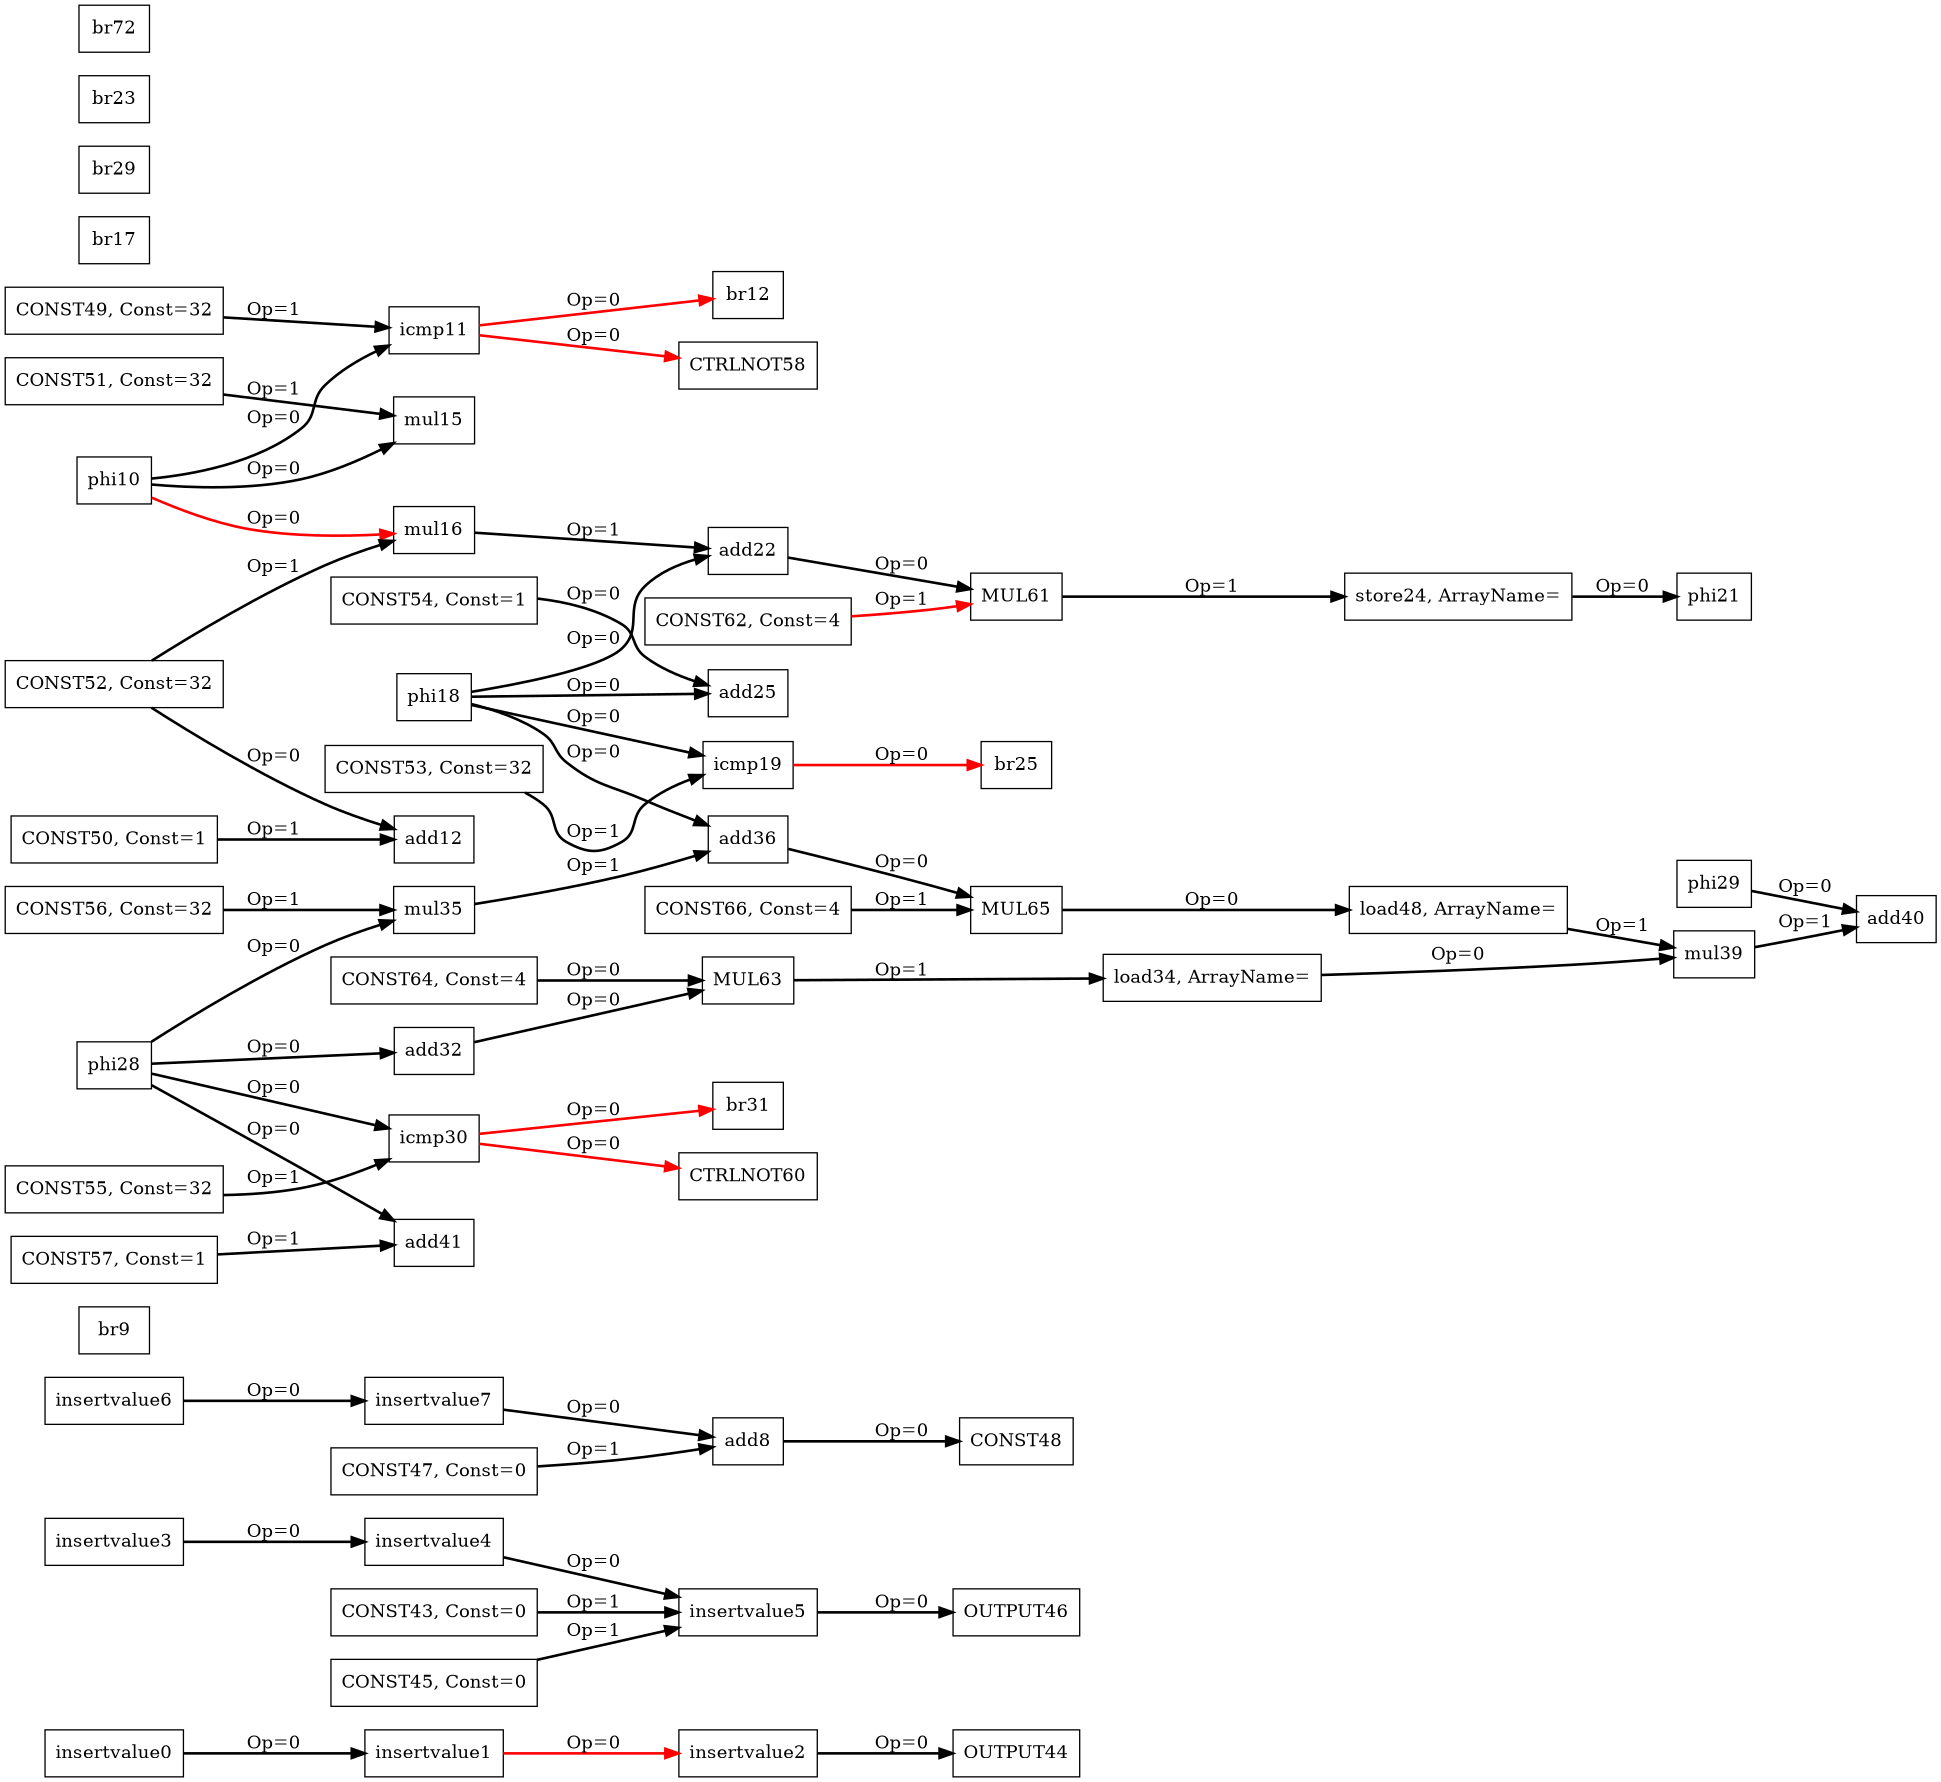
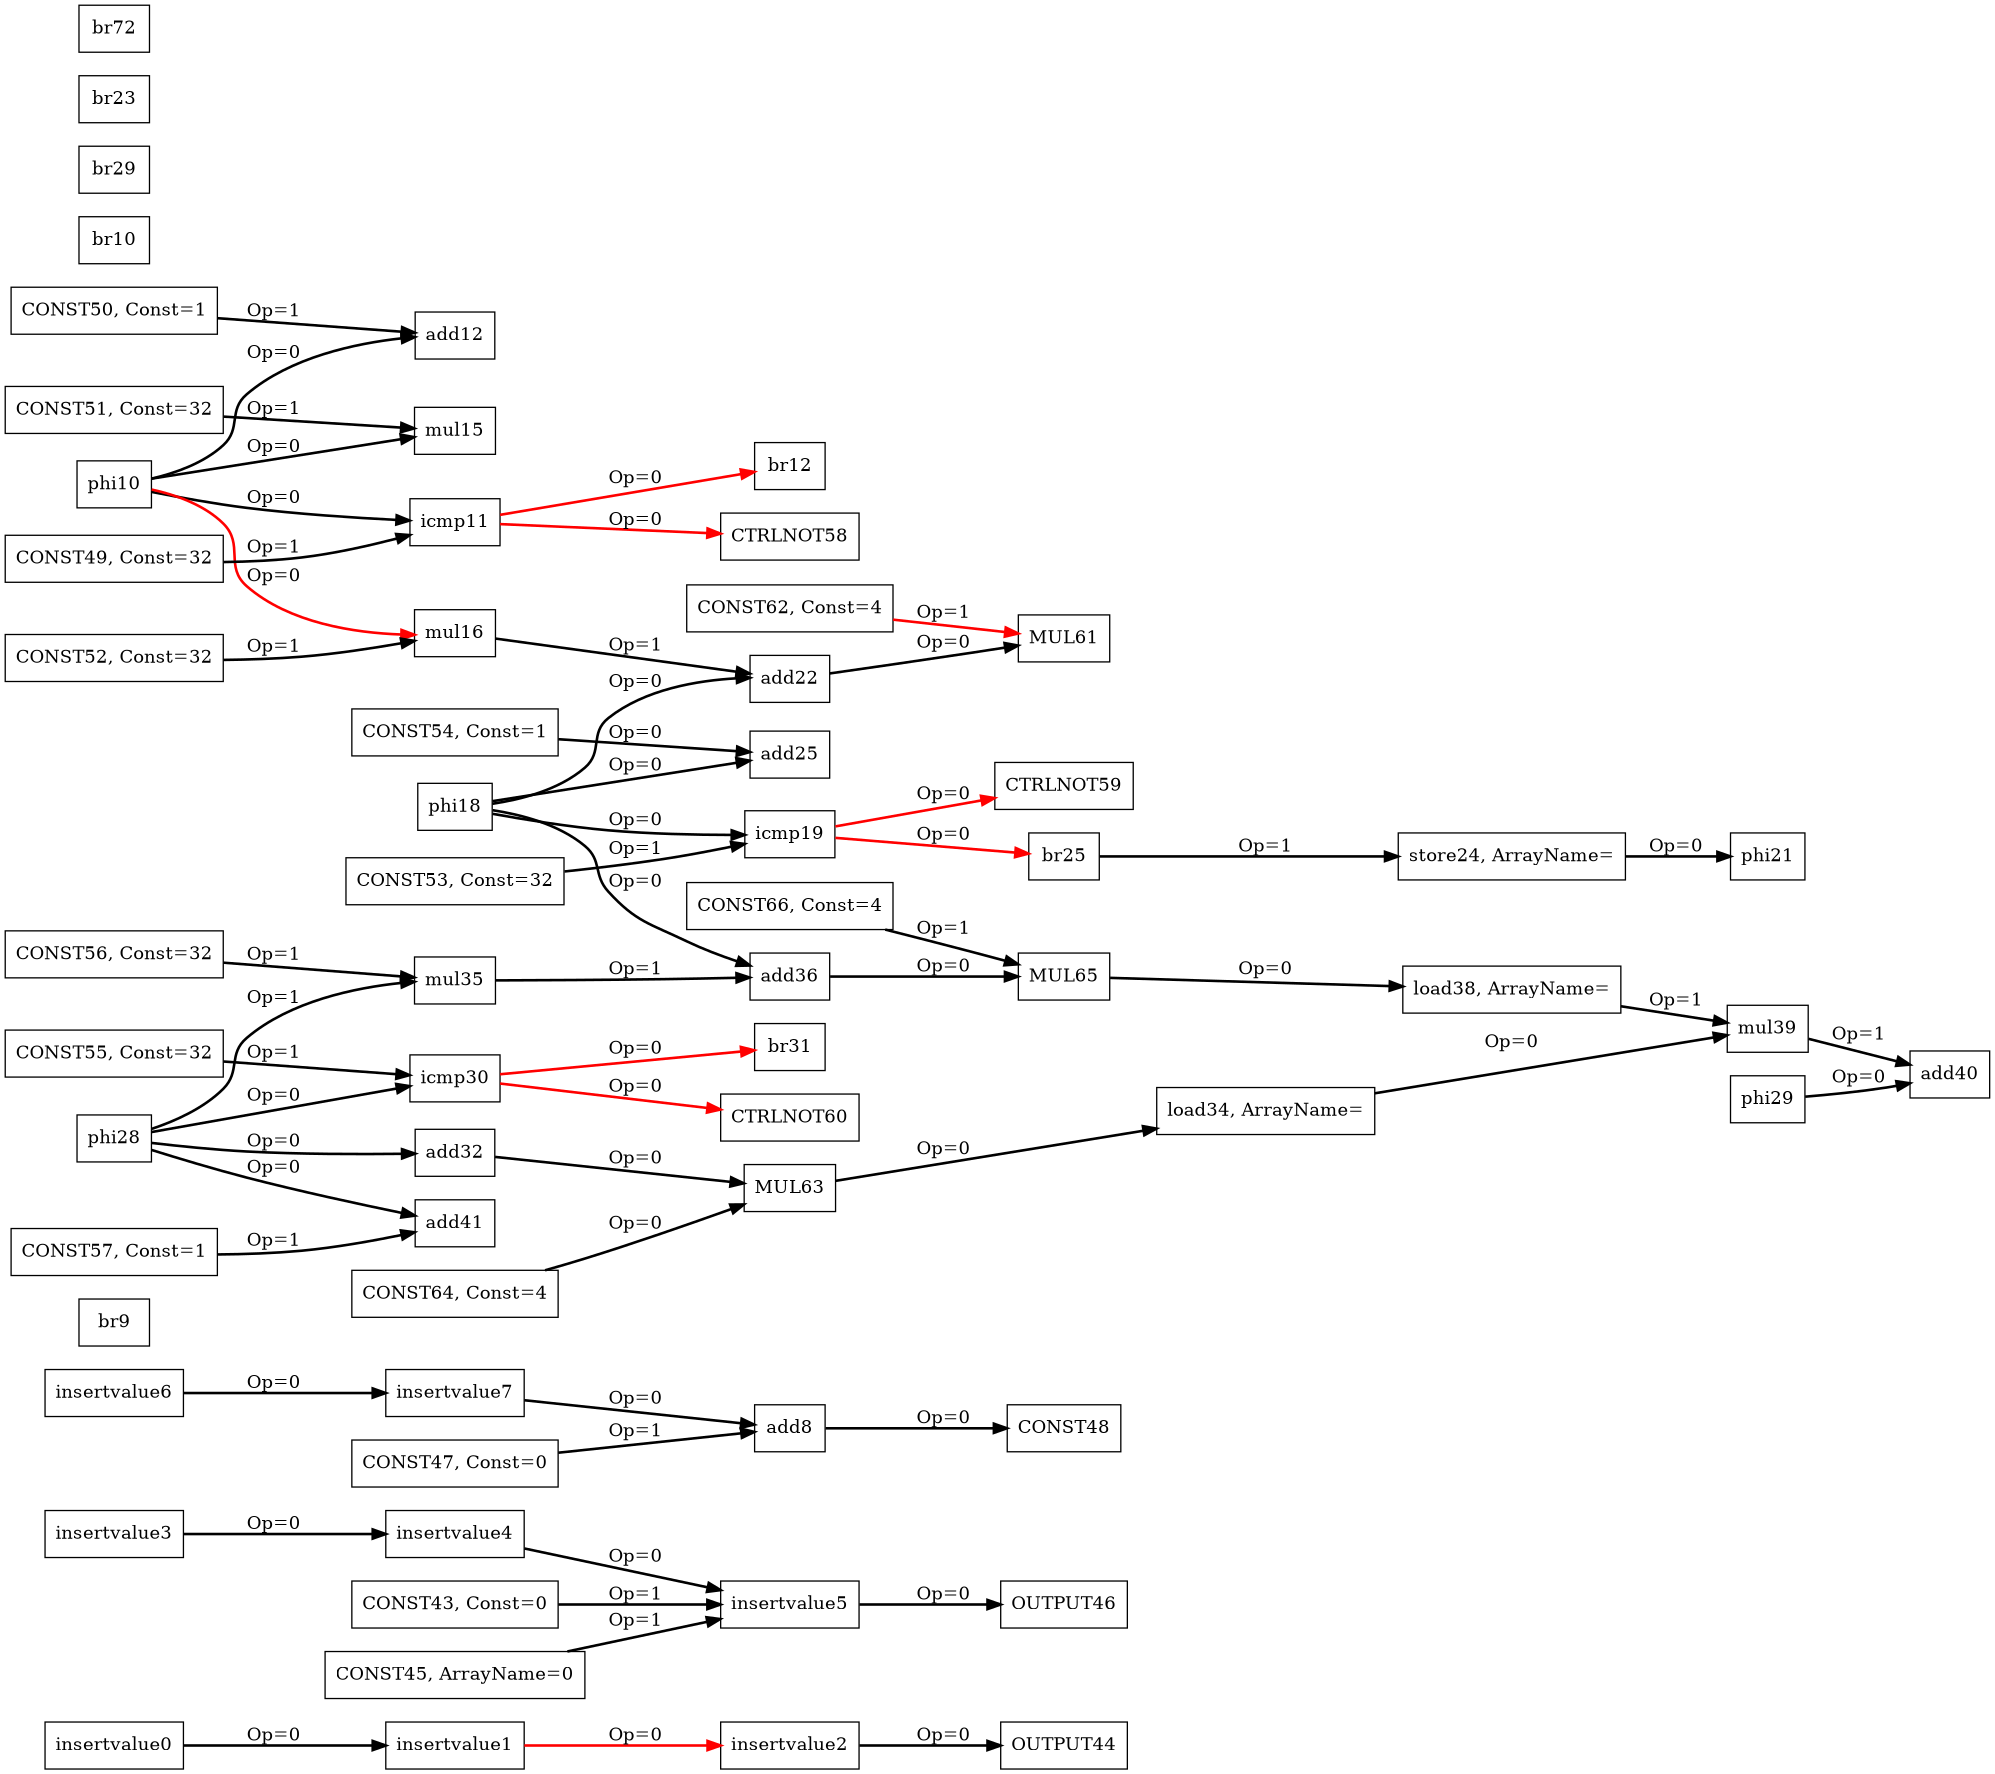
node "br17": label "br17" -> "br10"
edge "MUL61" -> "store24, ArrayName=": now "br25" -> "store24, ArrayName="
edge "CONST52, Const=32" -> "add12": now "phi10" -> "add12"
node "CTRLNOT59": added
node "load48, ArrayName=": label "load48, ArrayName=" -> "load38, ArrayName="
edge "phi28" -> "mul35": label "Op=0" -> "Op=1"
edge "MUL63" -> "load34, ArrayName=": label "Op=1" -> "Op=0"
node "CONST45, Const=0": label "CONST45, Const=0" -> "CONST45, ArrayName=0"
